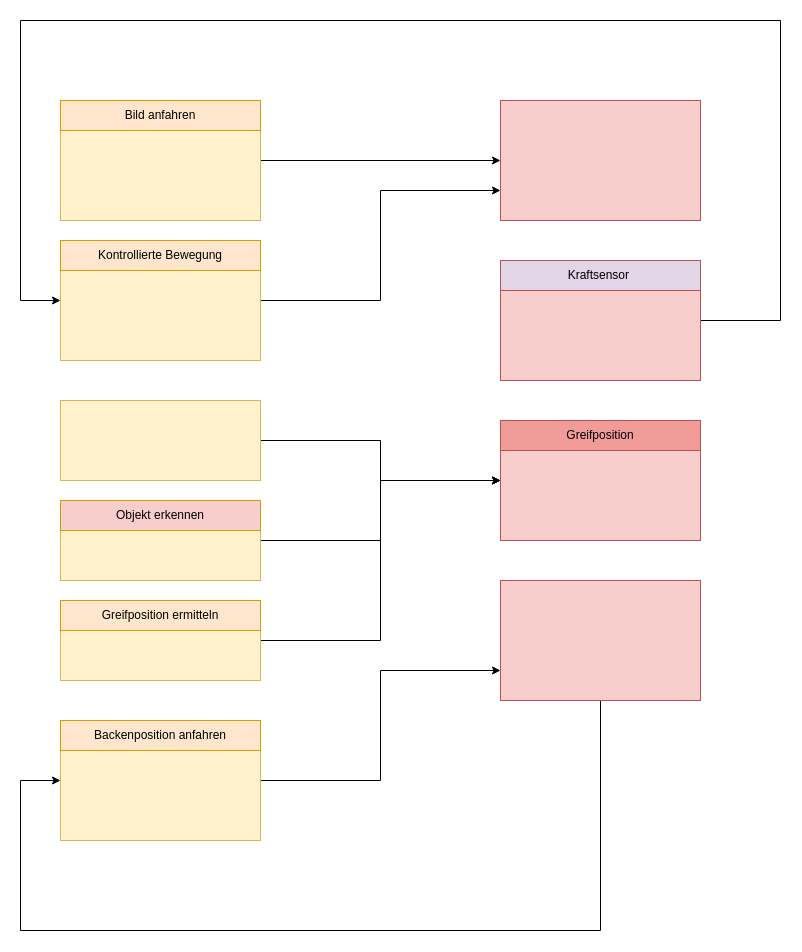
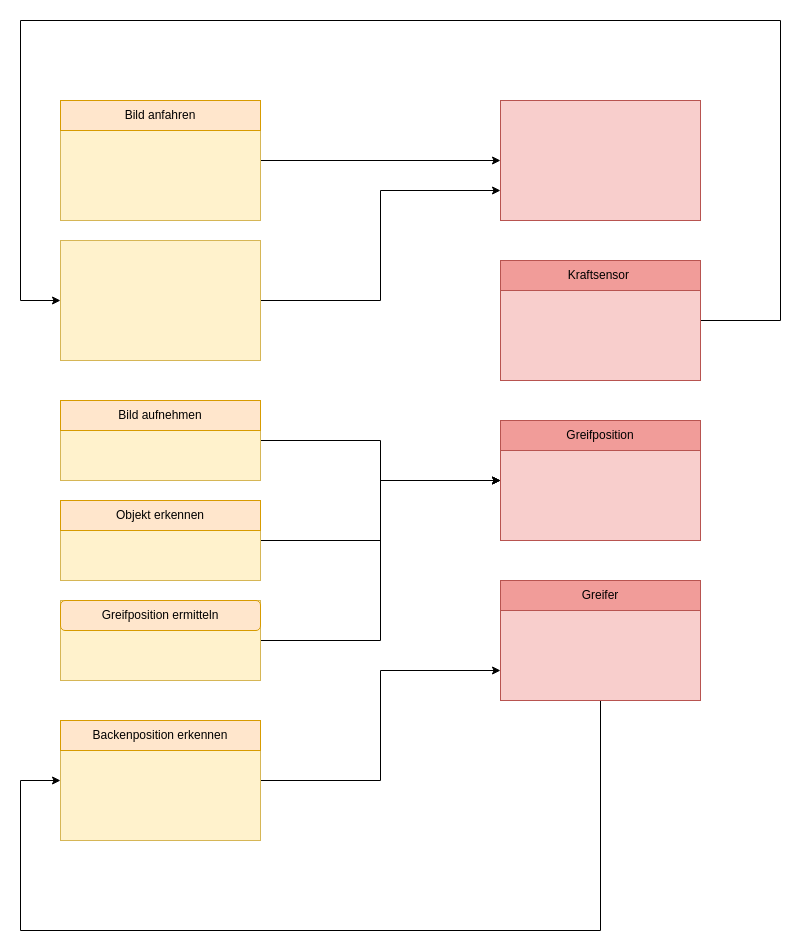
node "Kontrollierte Bewegung": removed
node "Kraftsensor": fillcolor #e1d5e7 -> #f19c99
node "Bild aufnehmen": added
node "Objekt erkennen": fillcolor #f8cecc -> #ffe6cc
node "Greifer": added
node "Greifposition ermitteln": shape rectangle -> rounded rectangle
node "Backenposition anfahren": label "Backenposition anfahren" -> "Backenposition erkennen"
